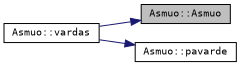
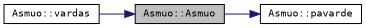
edge "Asmuo::vardas" -> "Asmuo::pavarde": now "Asmuo::Asmuo" -> "Asmuo::pavarde"
